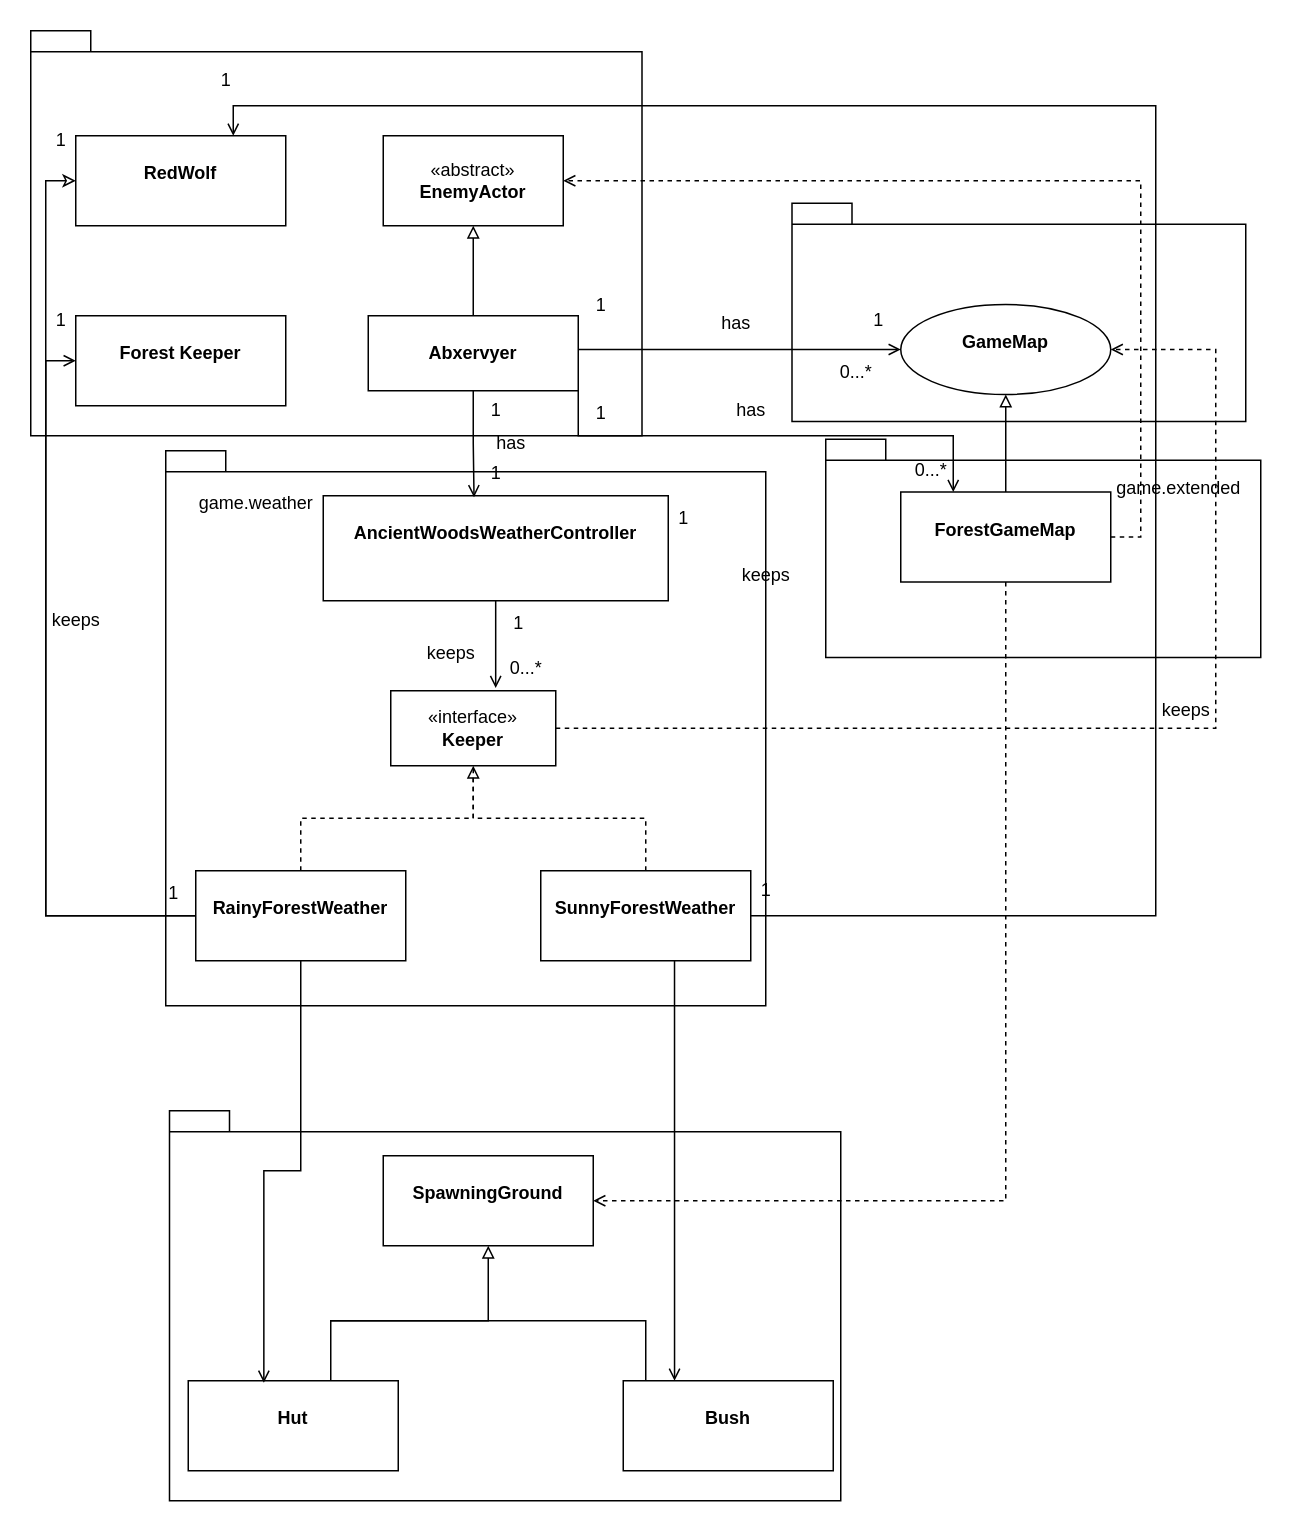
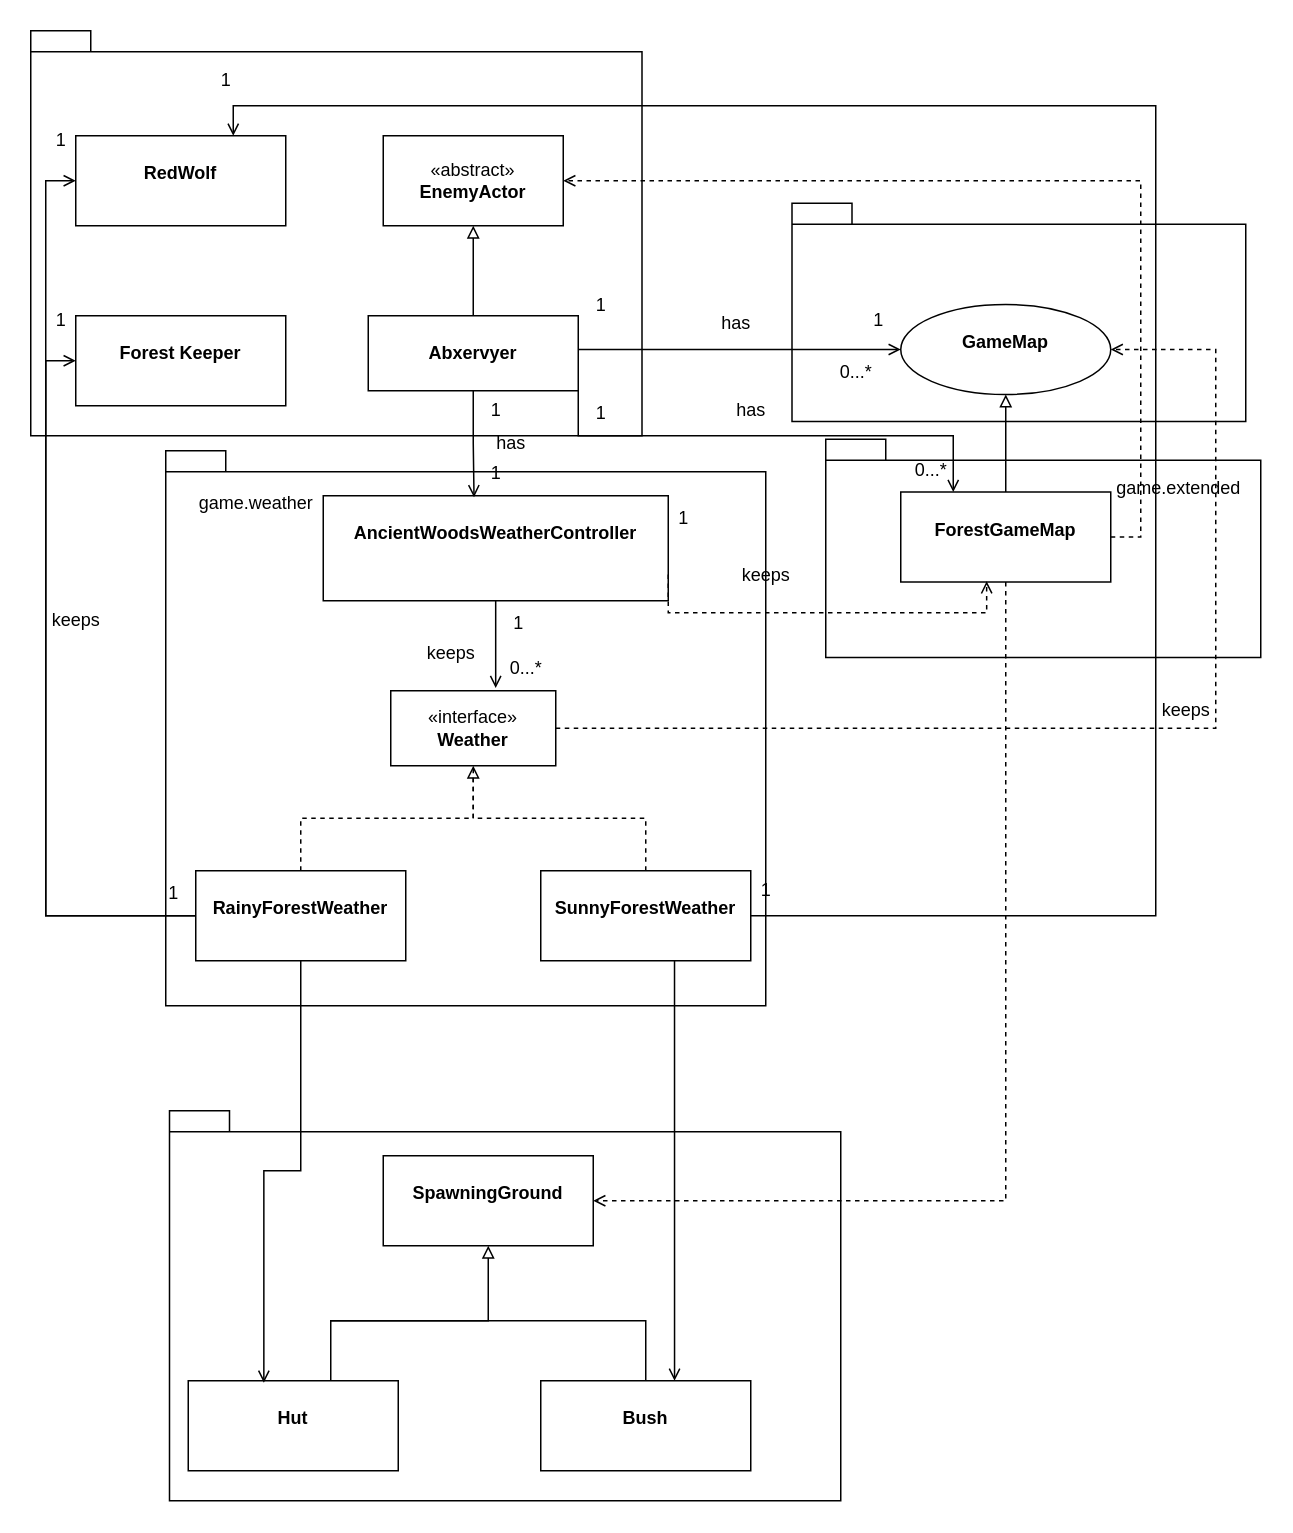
edge "RainyForestWeather" -> "RedWolf": arrowhead classic -> open
edge "AncientWoodsWeatherController" -> "ForestGameMap": added
node "«interface» Keeper": label "«interface» Keeper" -> "«interface» Weather"
node "Bush": moved (728, 1426) -> (646, 1426)
